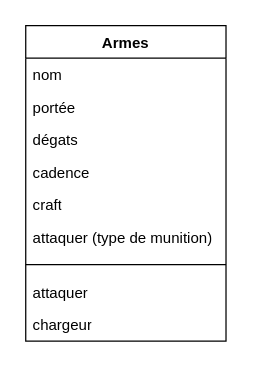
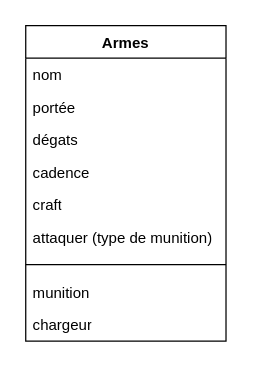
node "attaquer": label "attaquer" -> "munition"
